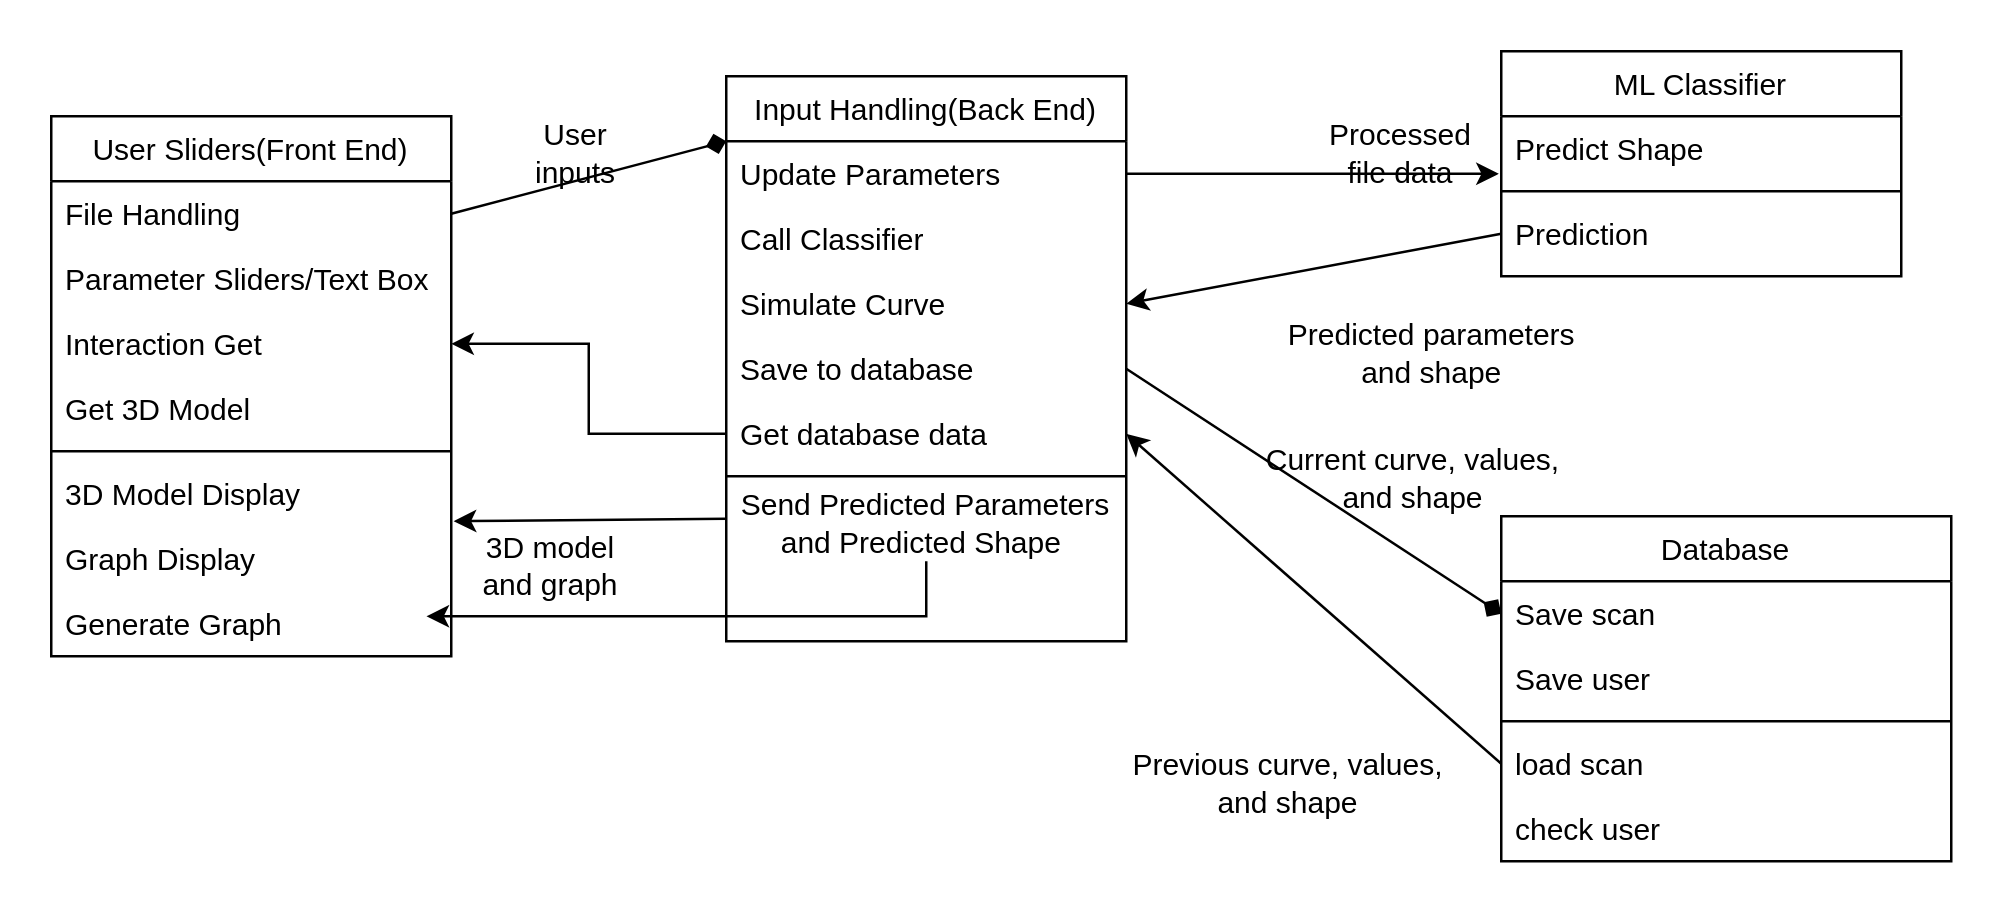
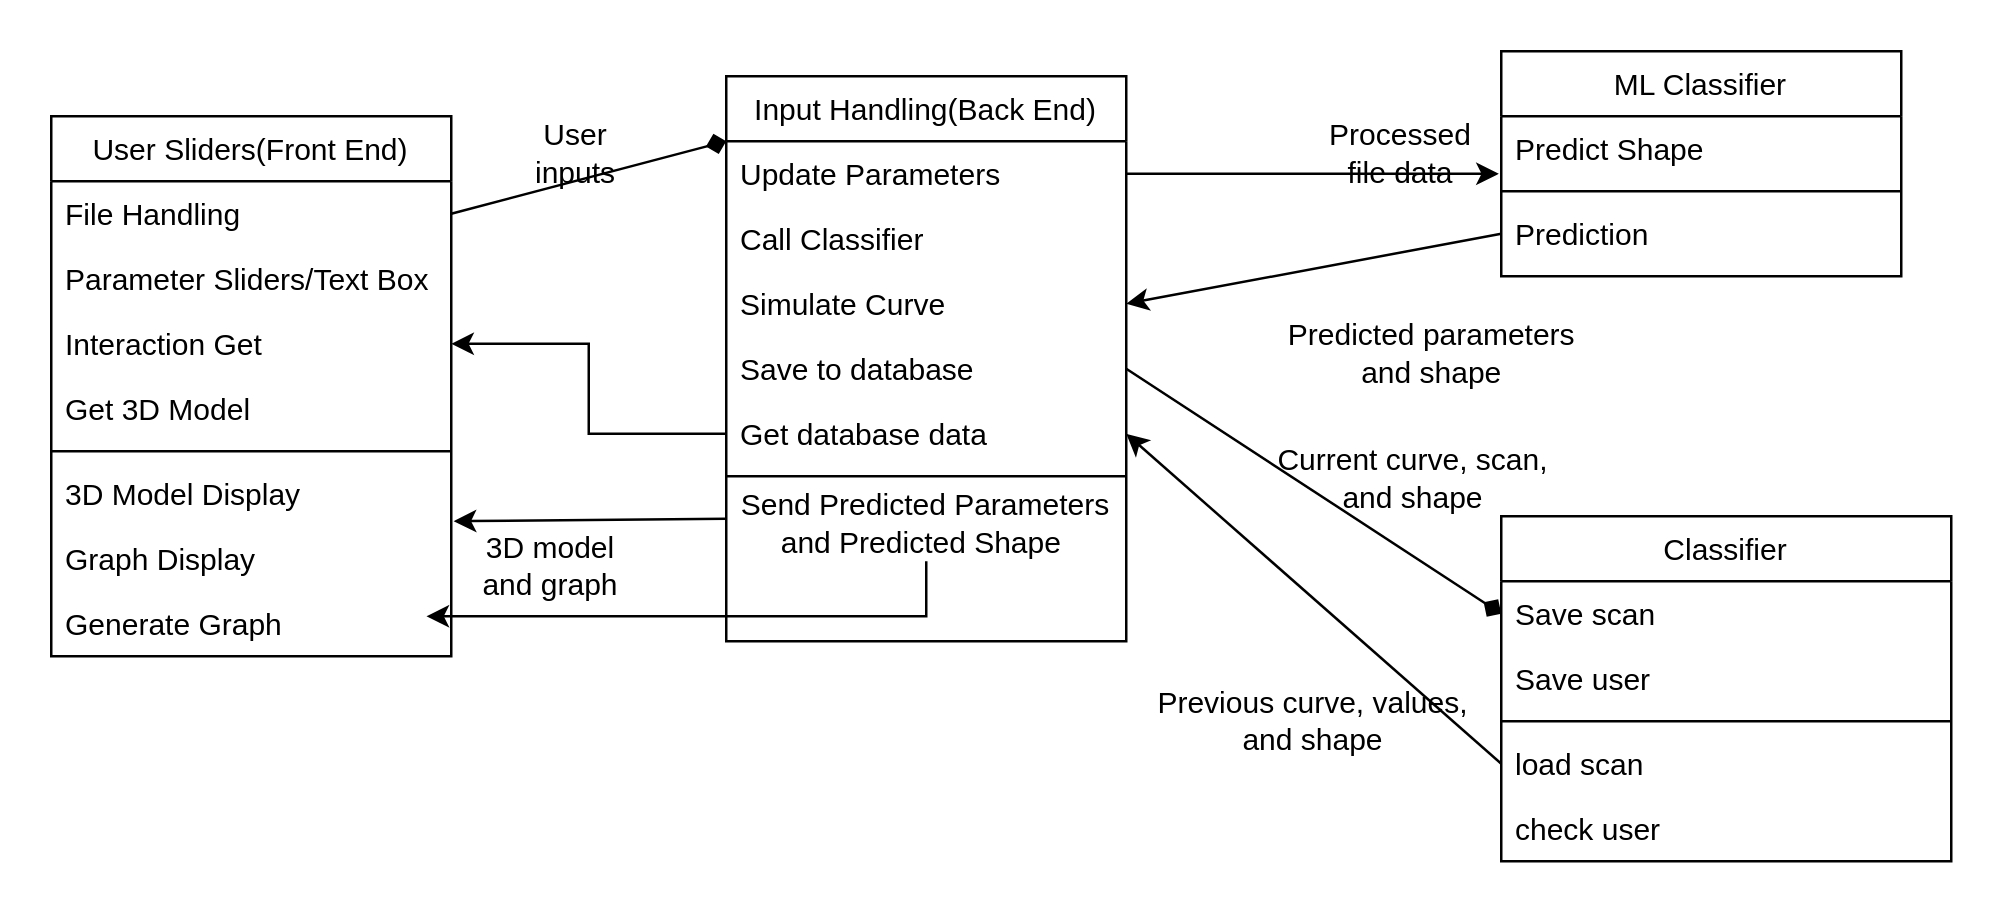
node "Current curve, values, and shape": label "Current curve, values, and shape" -> "Current curve, scan, and shape"
node "Database": label "Database" -> "Classifier"
node "Previous curve, values, and shape": moved (1289, 784) -> (1314, 721)
